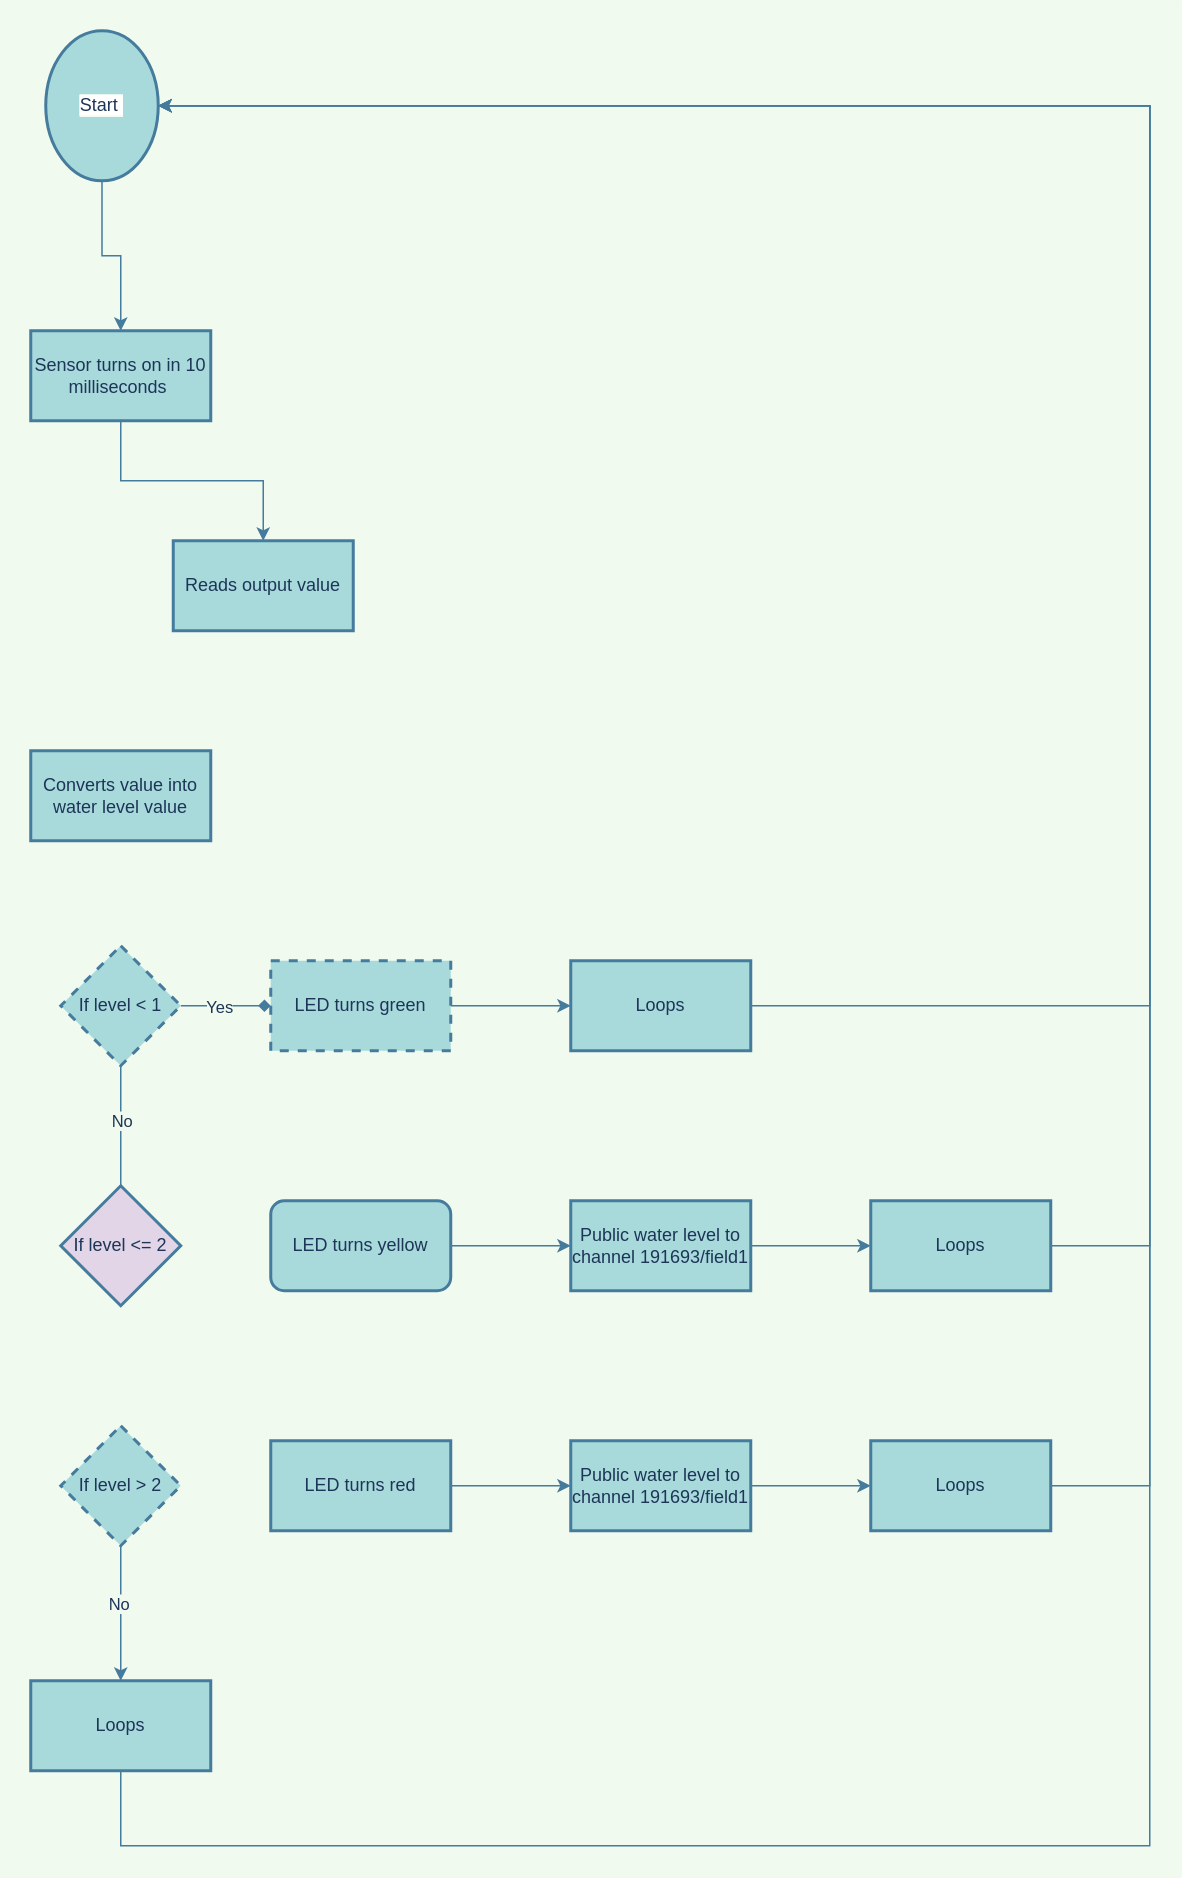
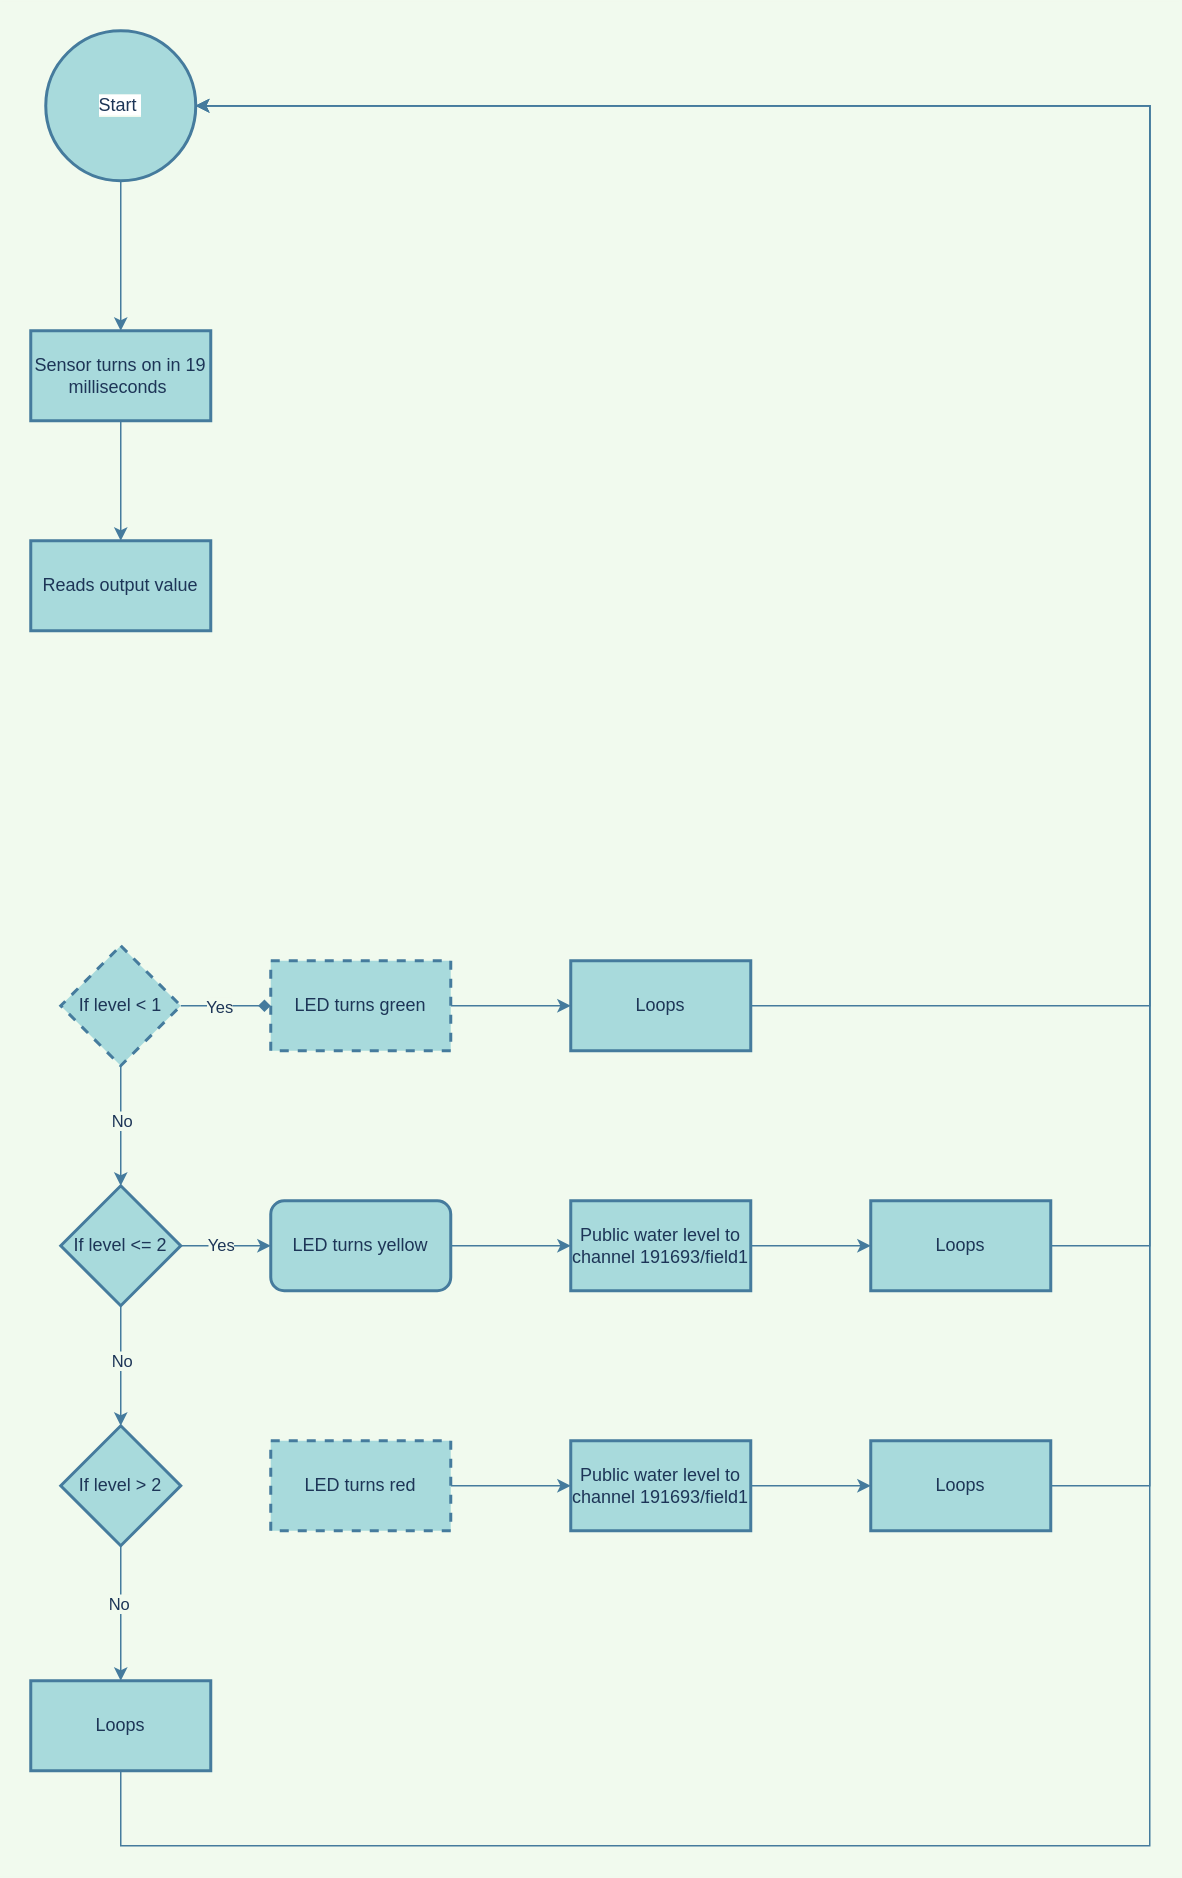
node "Start": size 113x150 -> 150x150
node "Sensor turns on in 10 milliseconds": label "Sensor turns on in 10 milliseconds" -> "Sensor turns on in 19 milliseconds"
node "Reads output value": moved (263, 586) -> (121, 586)
node "Converts value into water level value": removed
edge "If level < 1" -- "If level <= 2": arrowhead none -> classic
node "If level <= 2": fillcolor #e1d5e7 -> #a8dadc
edge "If level <= 2" -> "LED turns yellow": added, label "Yes"
edge "If level <= 2" -> "If level > 2": added, label "No"
node "If level > 2": style dashed -> solid
node "LED turns red": style solid -> dashed
